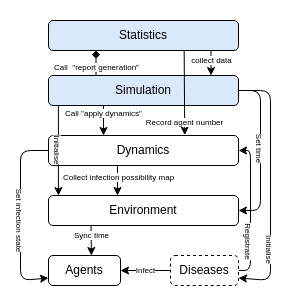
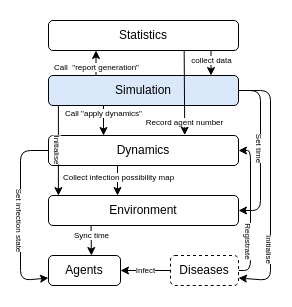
node "Statistics": fillcolor #dae8fc -> #ffffff
edge "Simulation" -> "Statistics": arrowhead diamond -> classic
